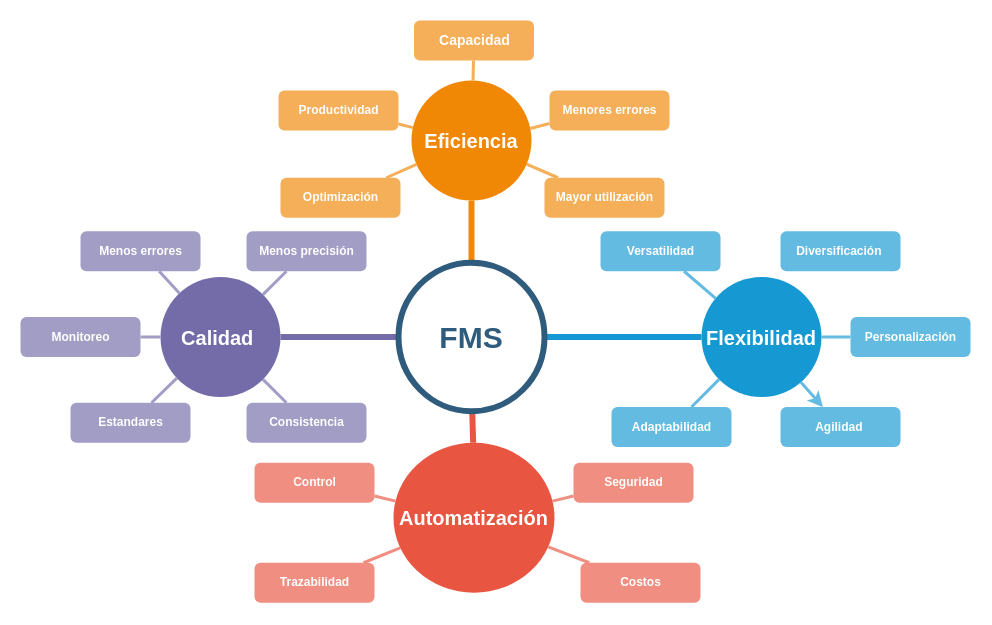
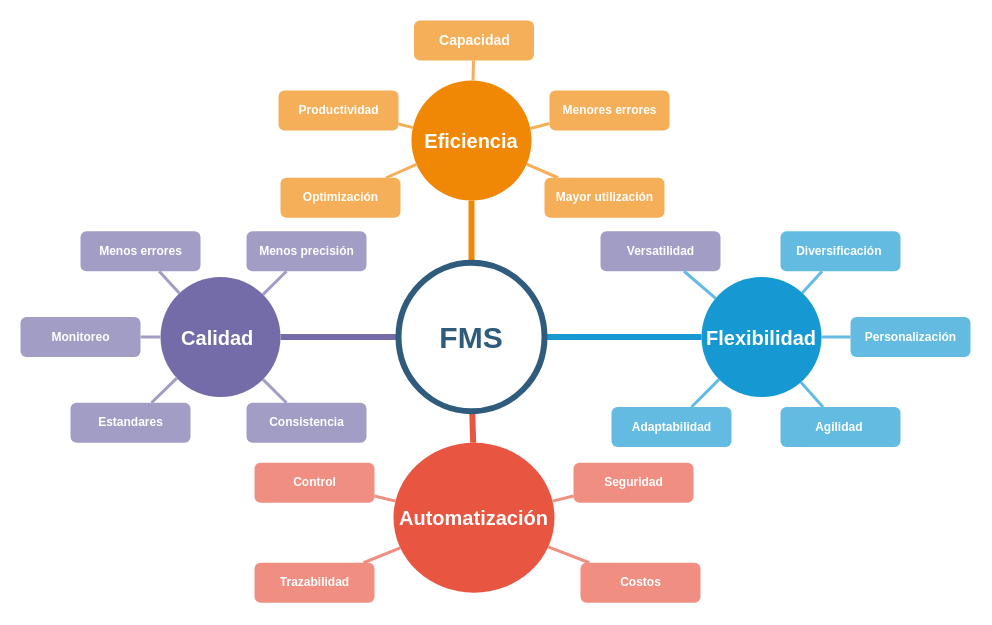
node "Versatilidad": fillcolor #64bbe2 -> #a29dc5
edge "Diversificación" -- "Flexibilidad": added
edge "Flexibilidad" -> "Agilidad": arrowhead classic -> none
